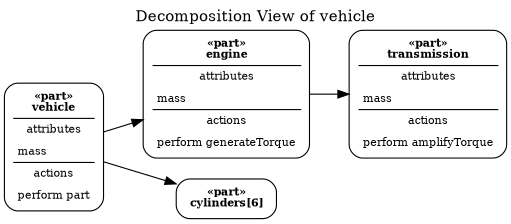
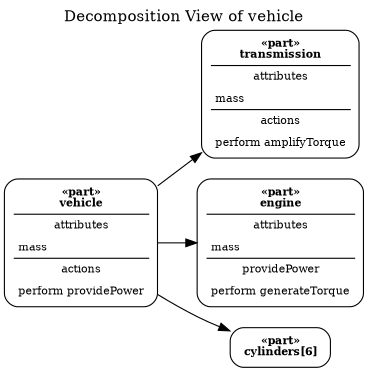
edge "engine" -> "transmission": now "vehicle" -> "transmission"
node "engine": text "actions" -> "providePower"
node "vehicle": text "perform part" -> "perform providePower"
